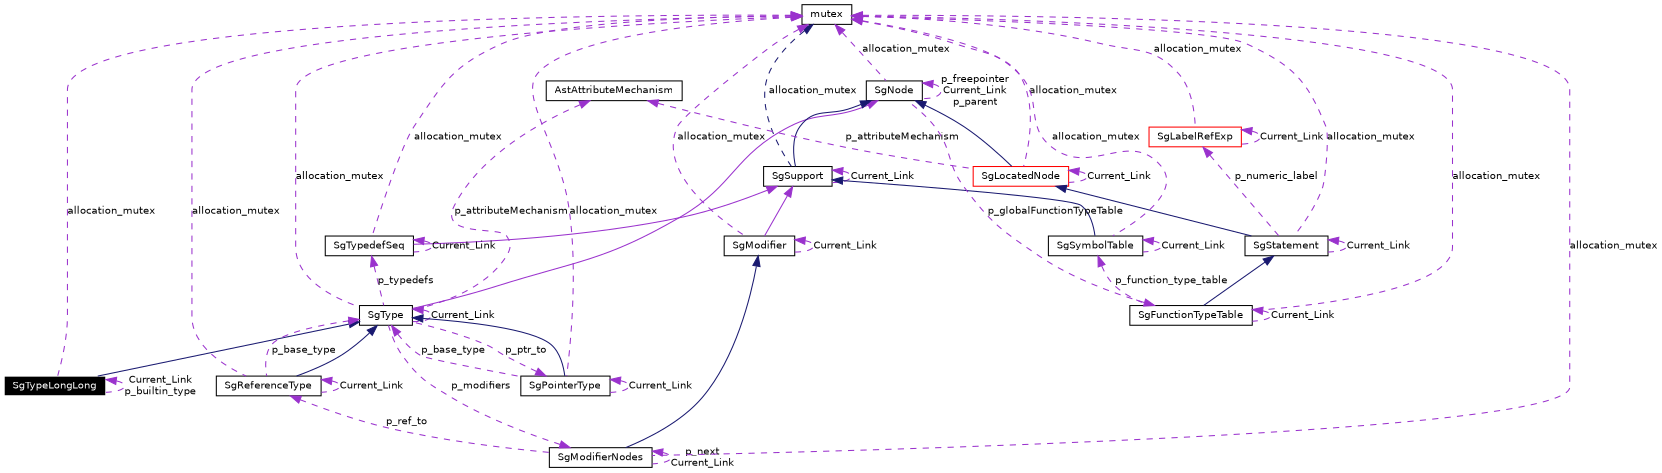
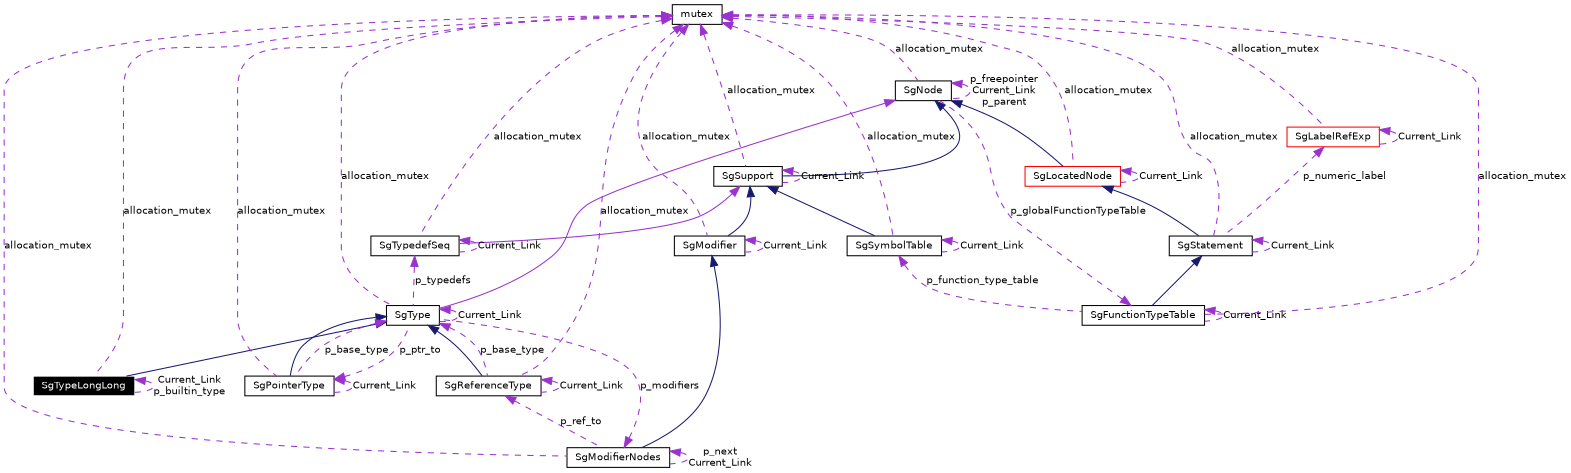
node "AstAttributeMechanism": removed
edge "SgSupport" -> "mutex": color midnightblue -> darkorchid3
edge "SgModifier" -> "SgSupport": color darkorchid3 -> midnightblue
